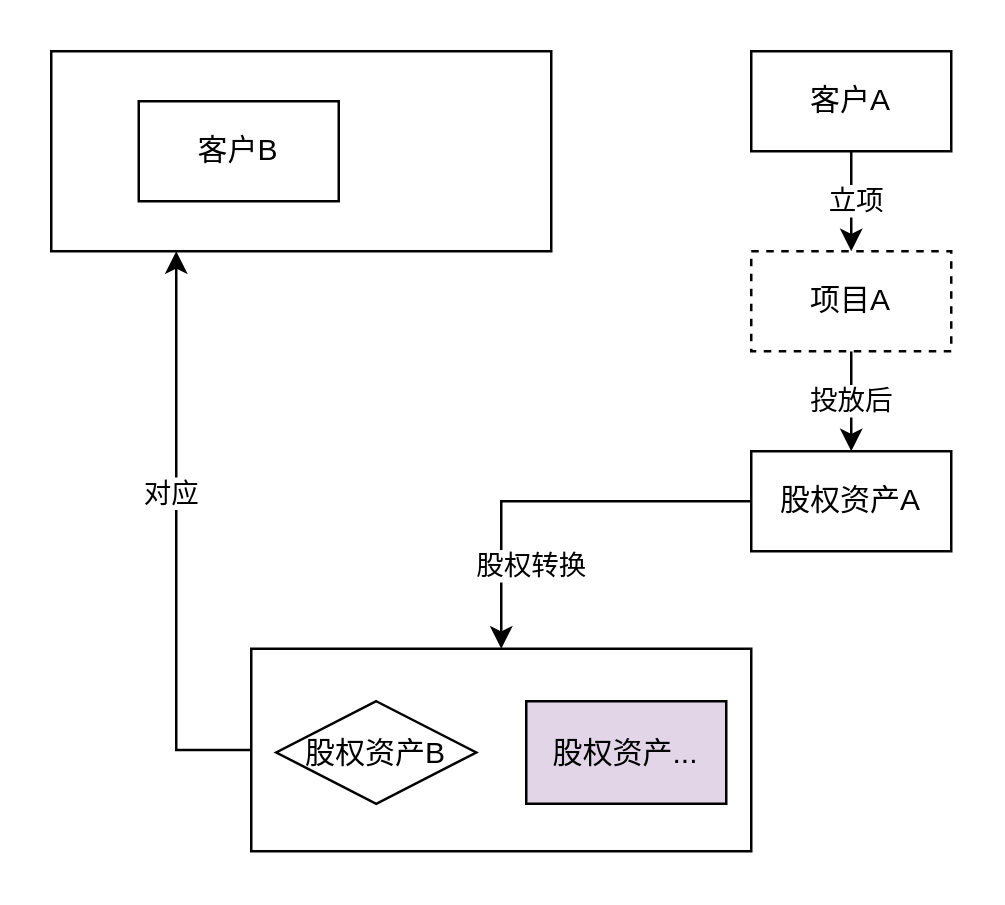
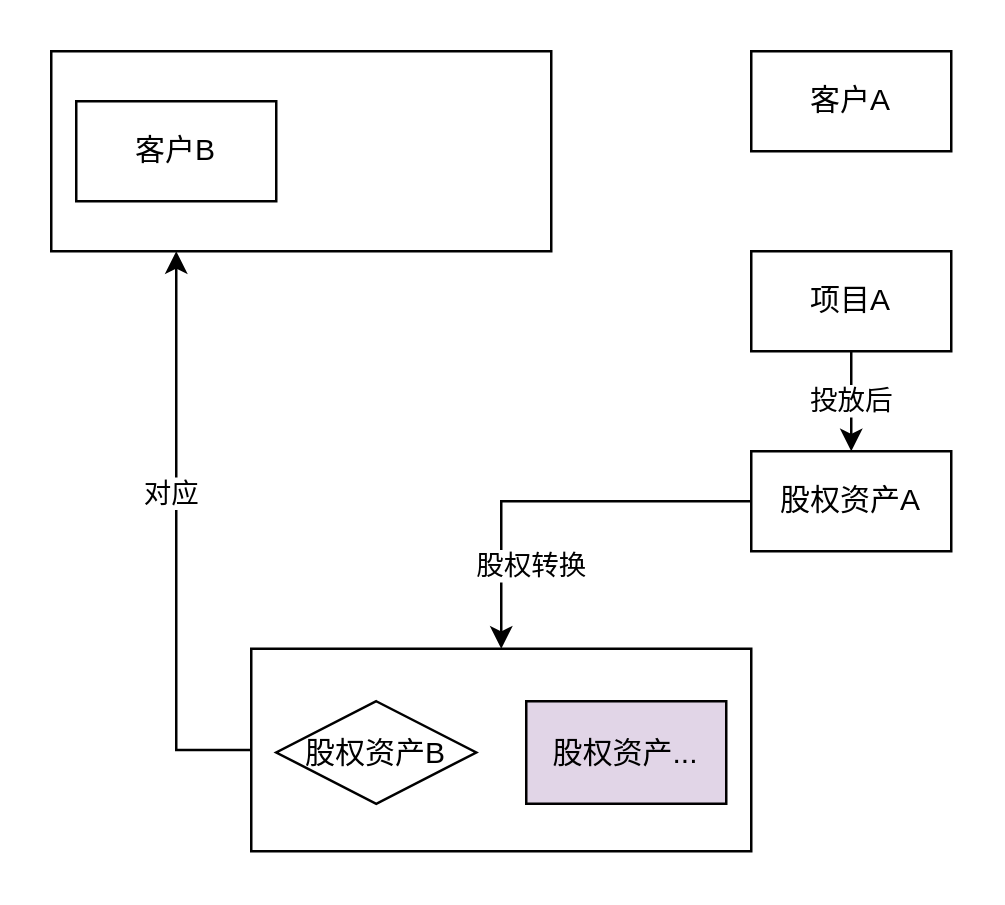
node "客户B": moved (239, 151) -> (176, 151)
edge "客户A" -> "项目A": removed, label "立项"
node "项目A": style dashed -> solid
